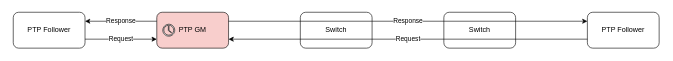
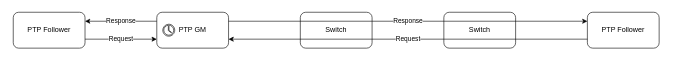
node "PTP GM": fillcolor #f8cecc -> #ffffff
